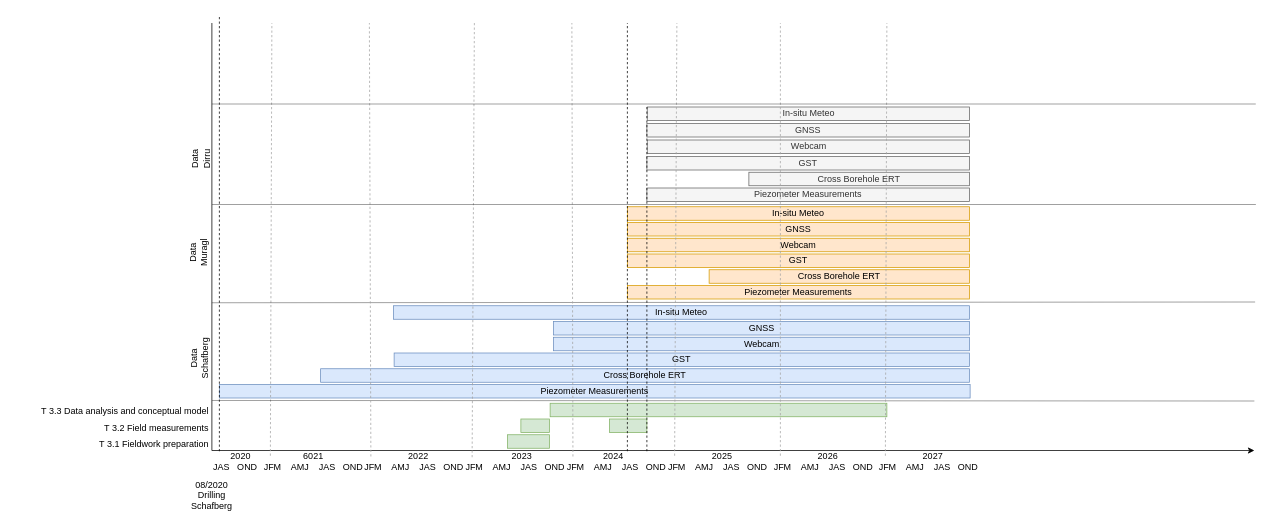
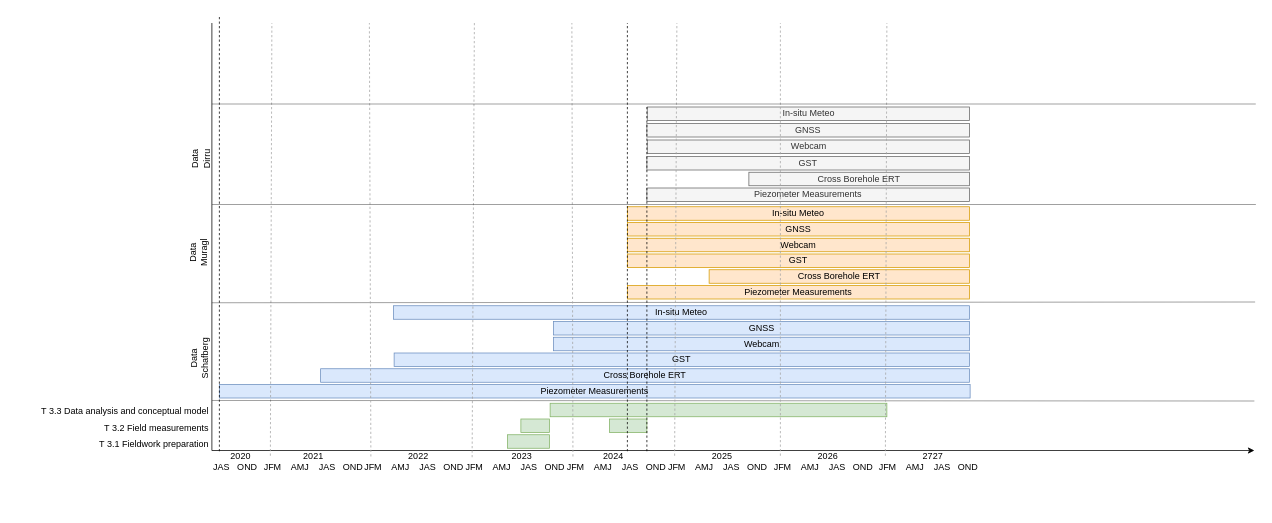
node "6021": label "6021" -> "2021"
node "2027": label "2027" -> "2727"
node "08/2020 Drilling Schafberg": removed
